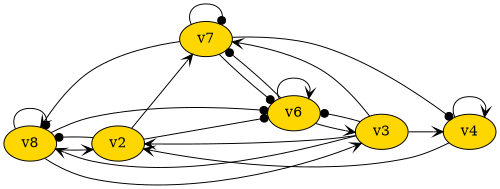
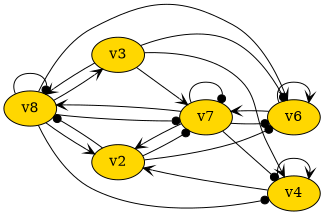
edge "v6" -> "v7": arrowhead dot -> vee
edge "v2" -> "v7": arrowhead vee -> dot
edge "v8" -> "v6": arrowhead dot -> vee
edge "v8" -> "v7": added
edge "v6" -> "v3": removed
edge "v3" -> "v2": now "v7" -> "v2"
edge "v8" -> "v4": added
